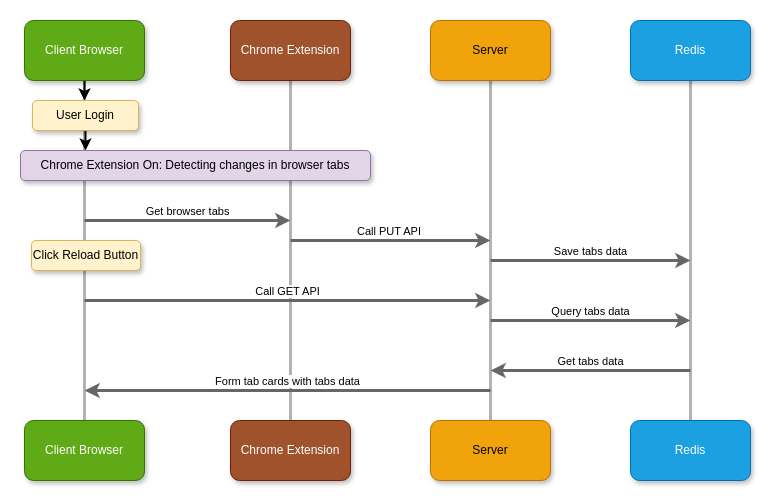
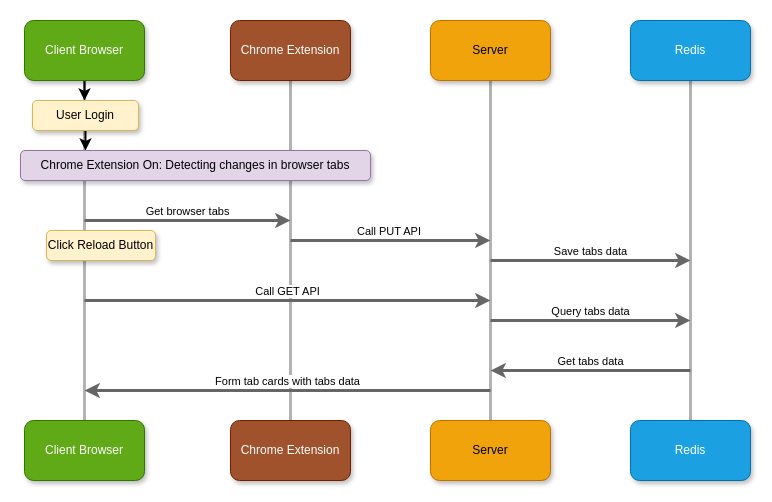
node "Click Reload Button": moved (86, 256) -> (101, 246)
